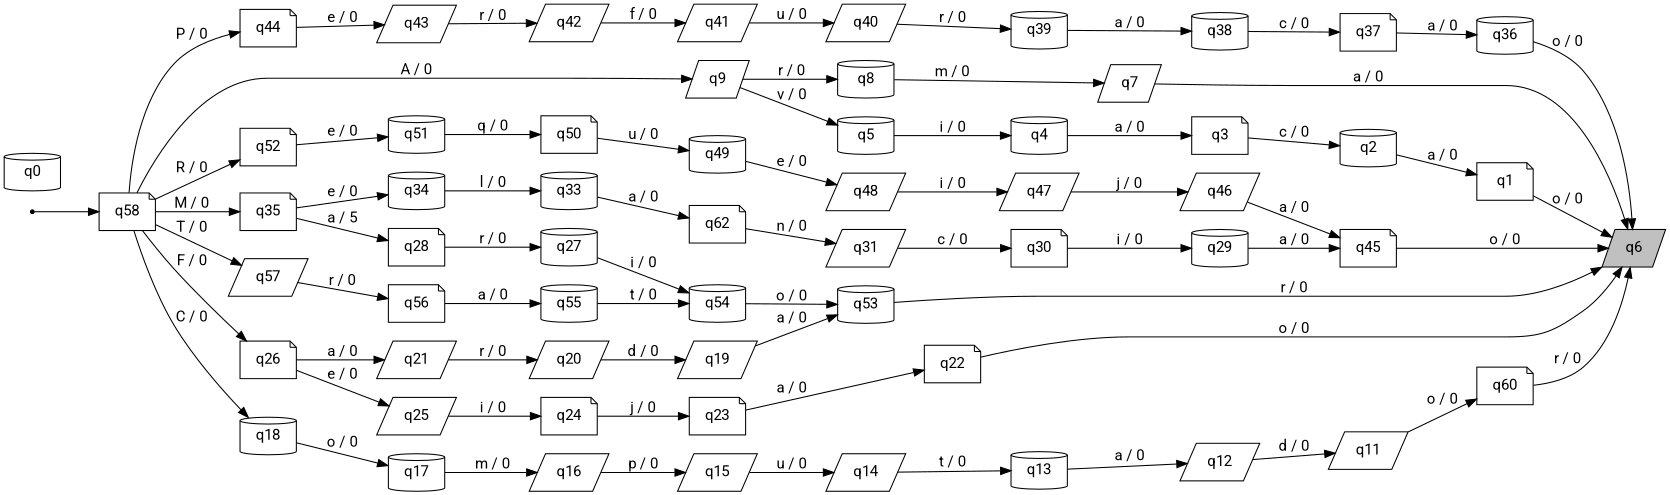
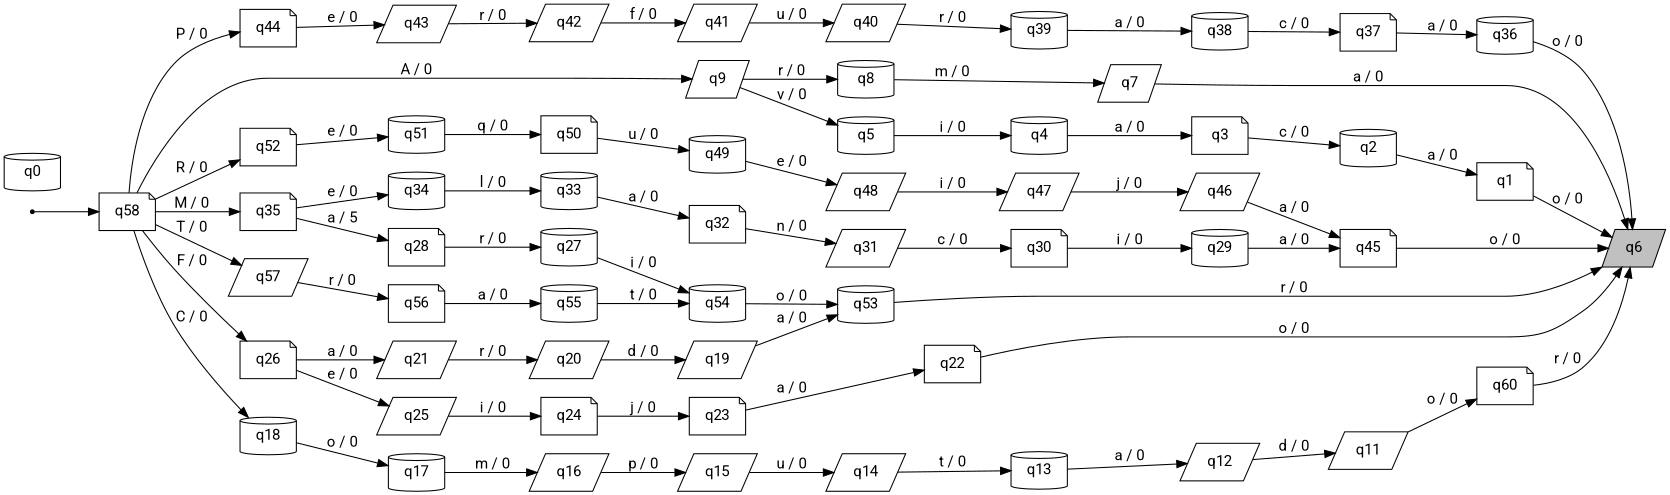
node "q62": label "q62" -> "q32"
